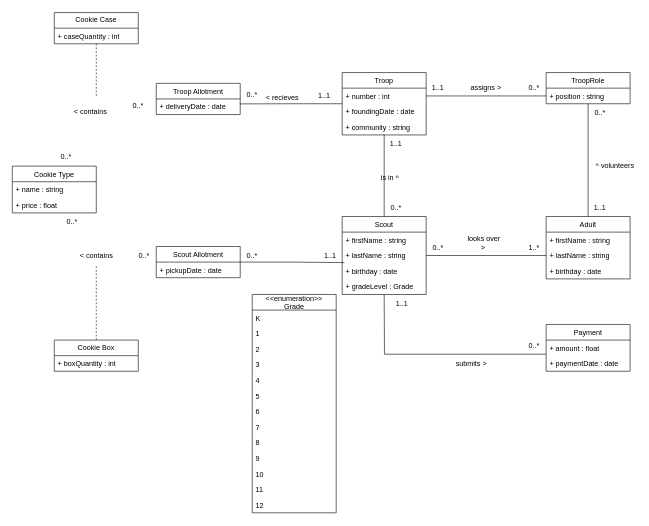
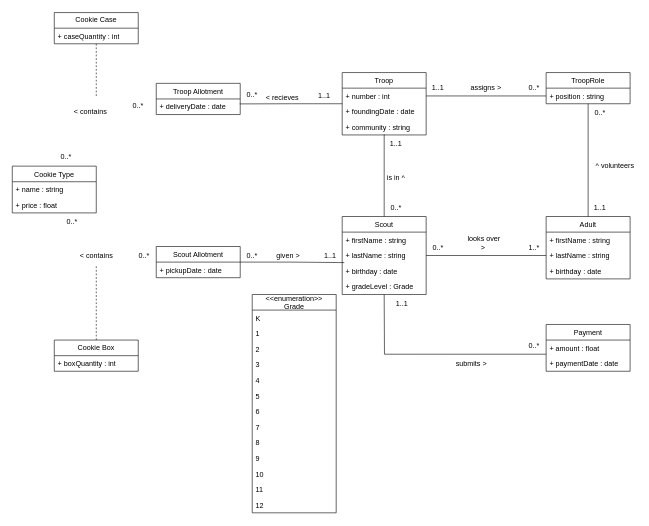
node "is in ^": moved (390, 177) -> (396, 177)
node "given >": added
